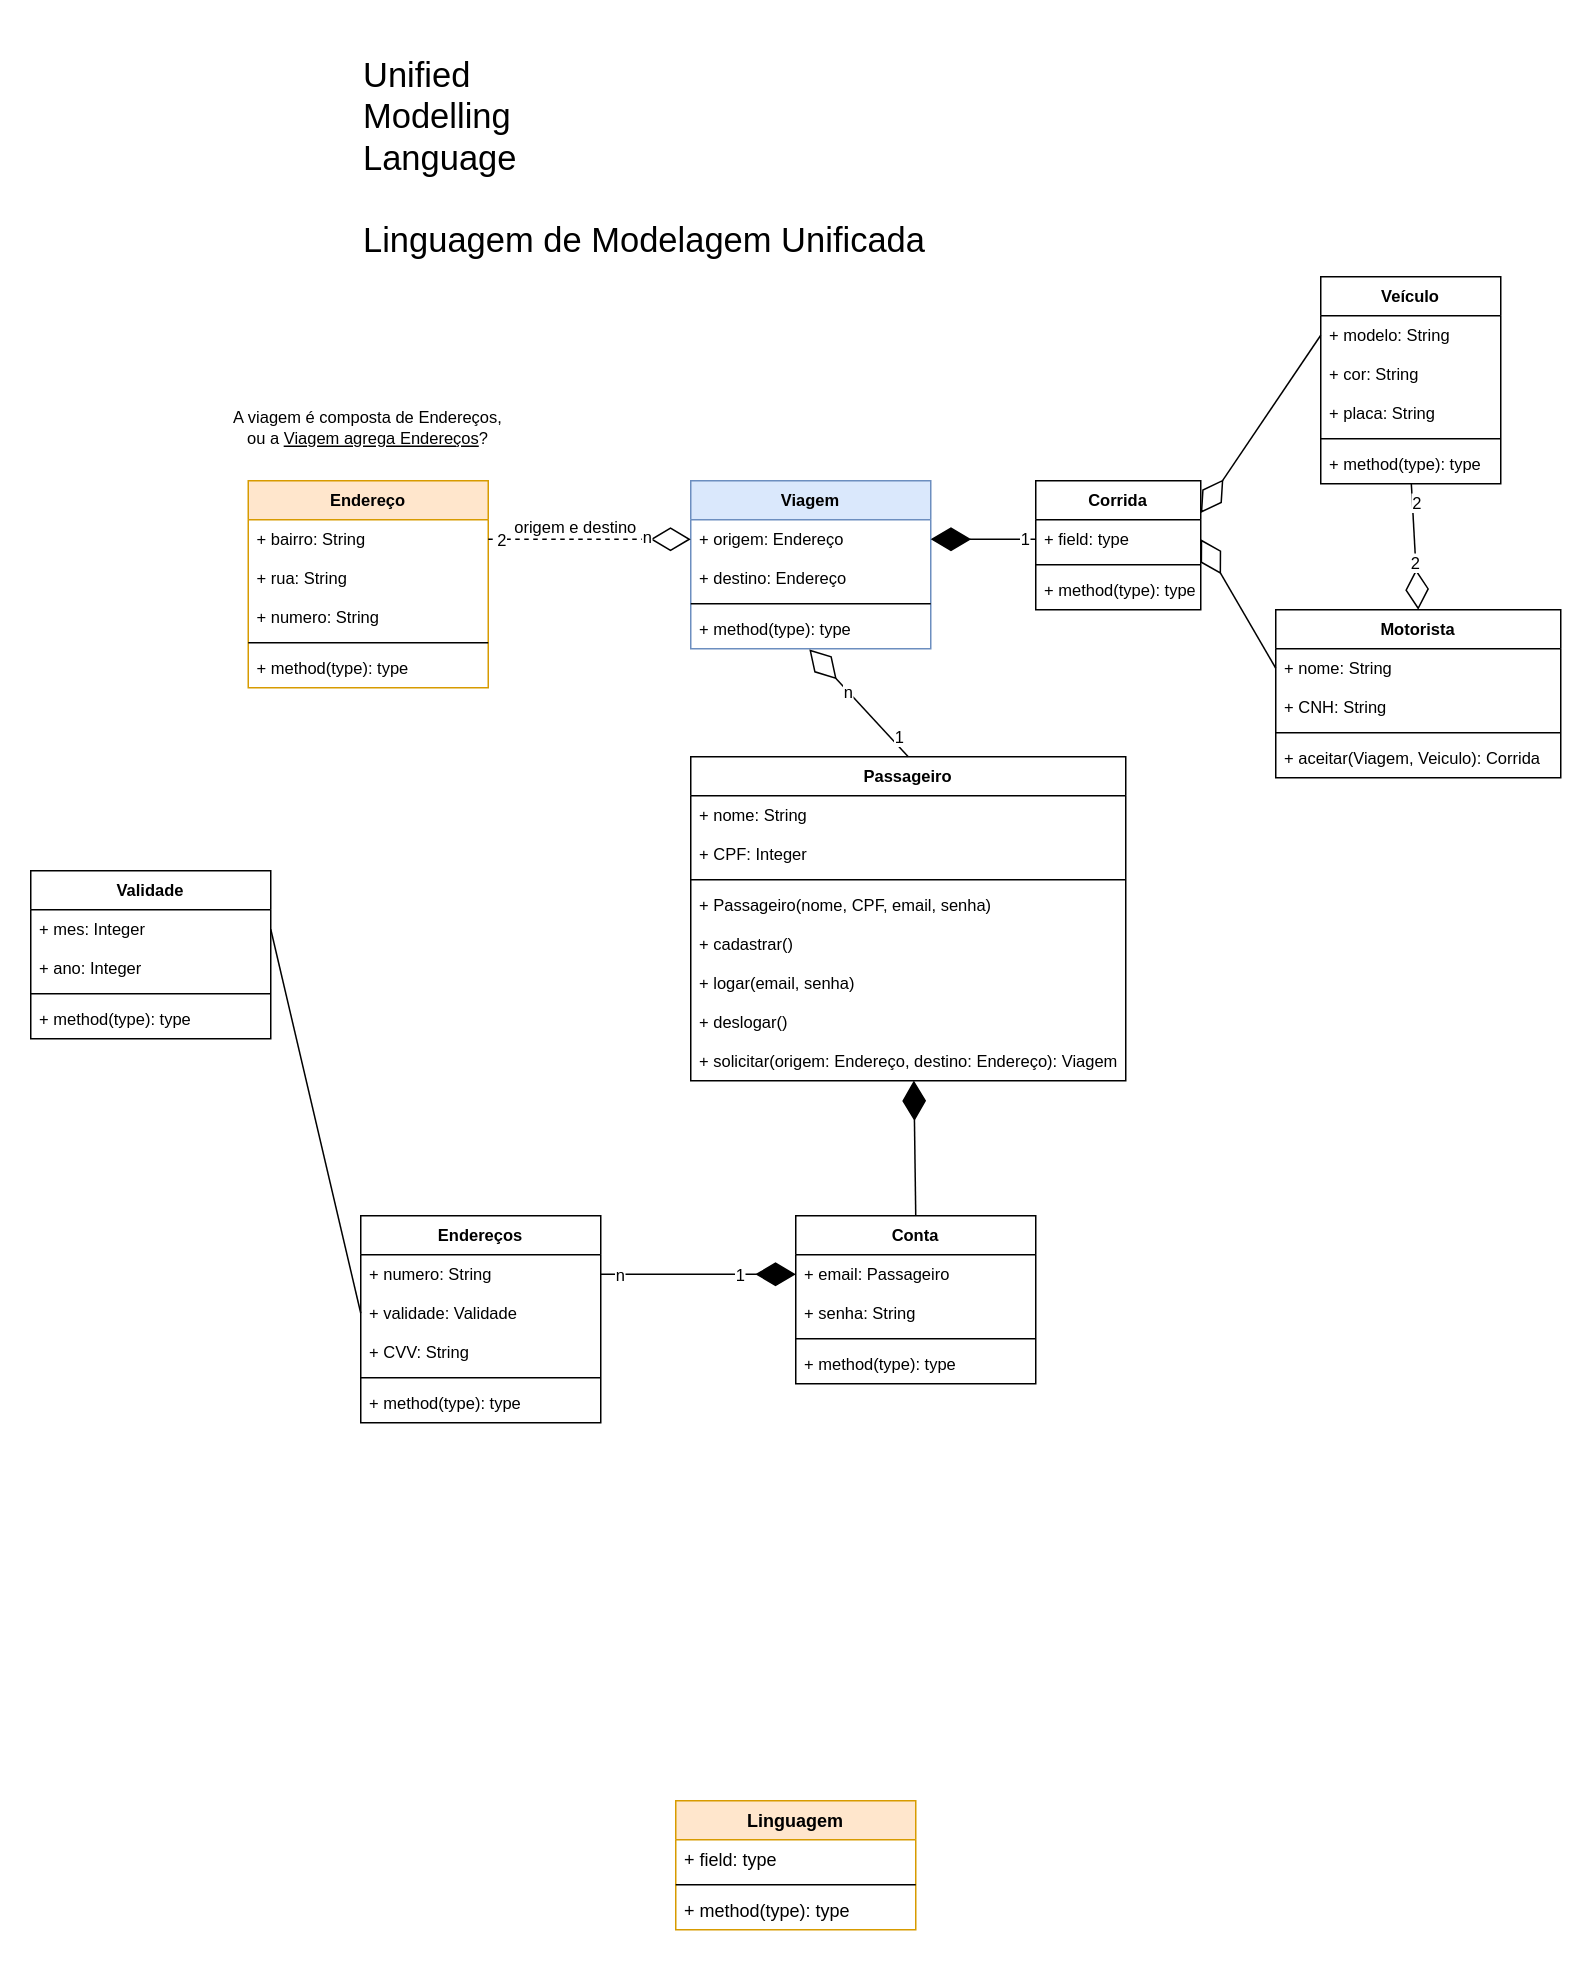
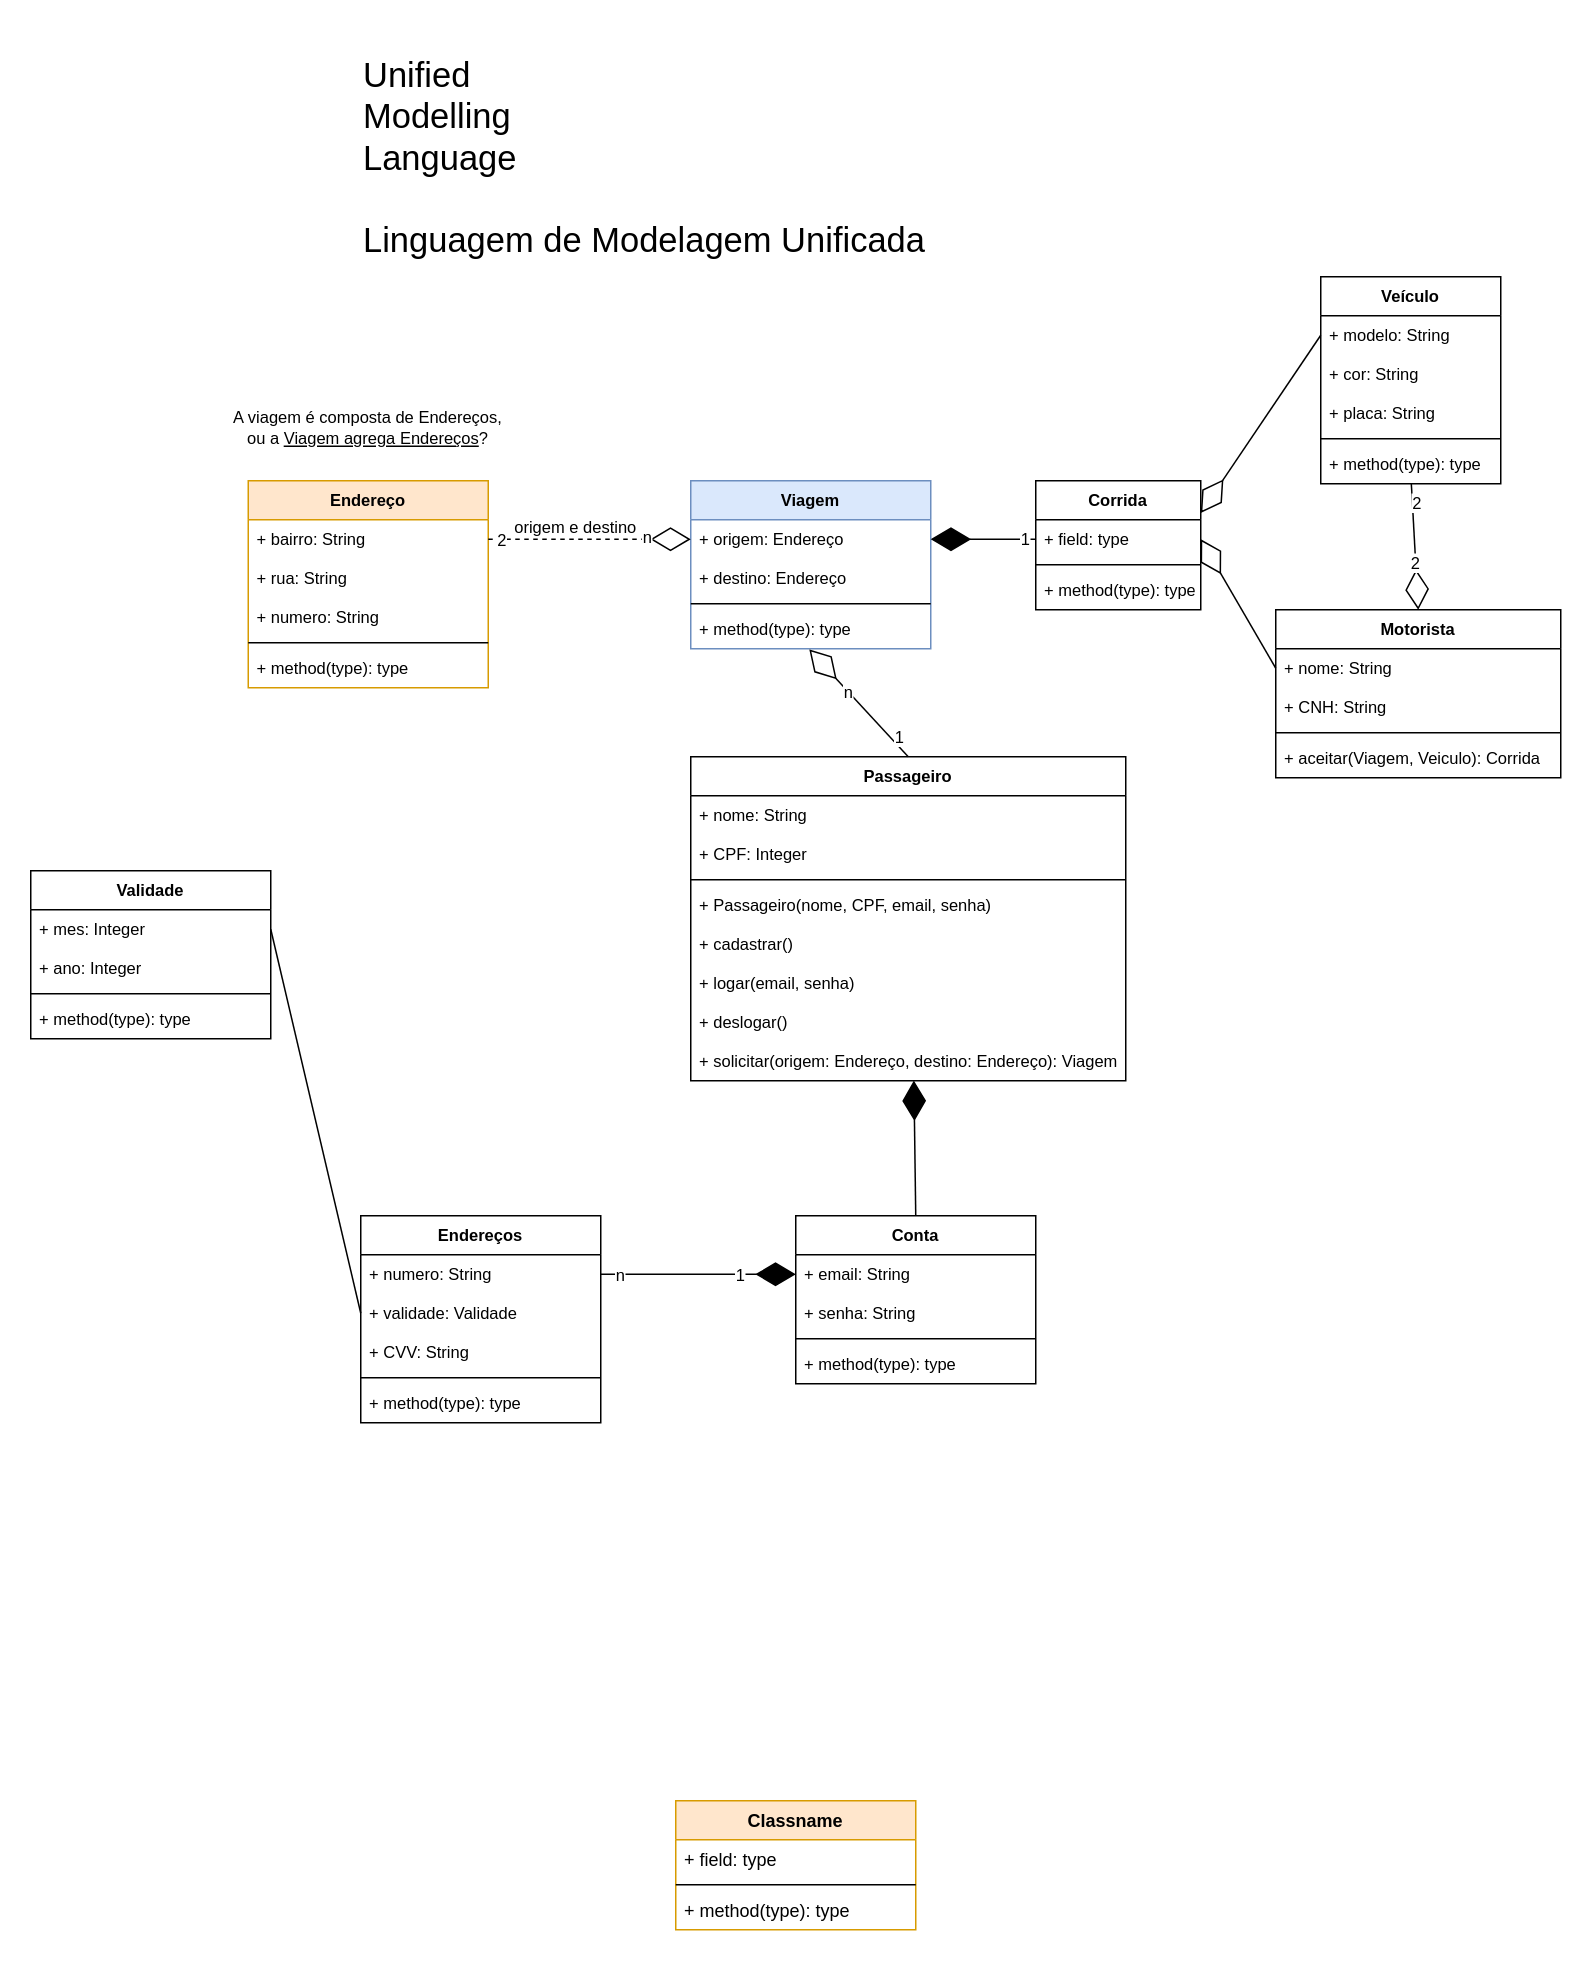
node "+ email: Passageiro": label "+ email: Passageiro" -> "+ email: String"
node "Linguagem": label "Linguagem" -> "Classname"
